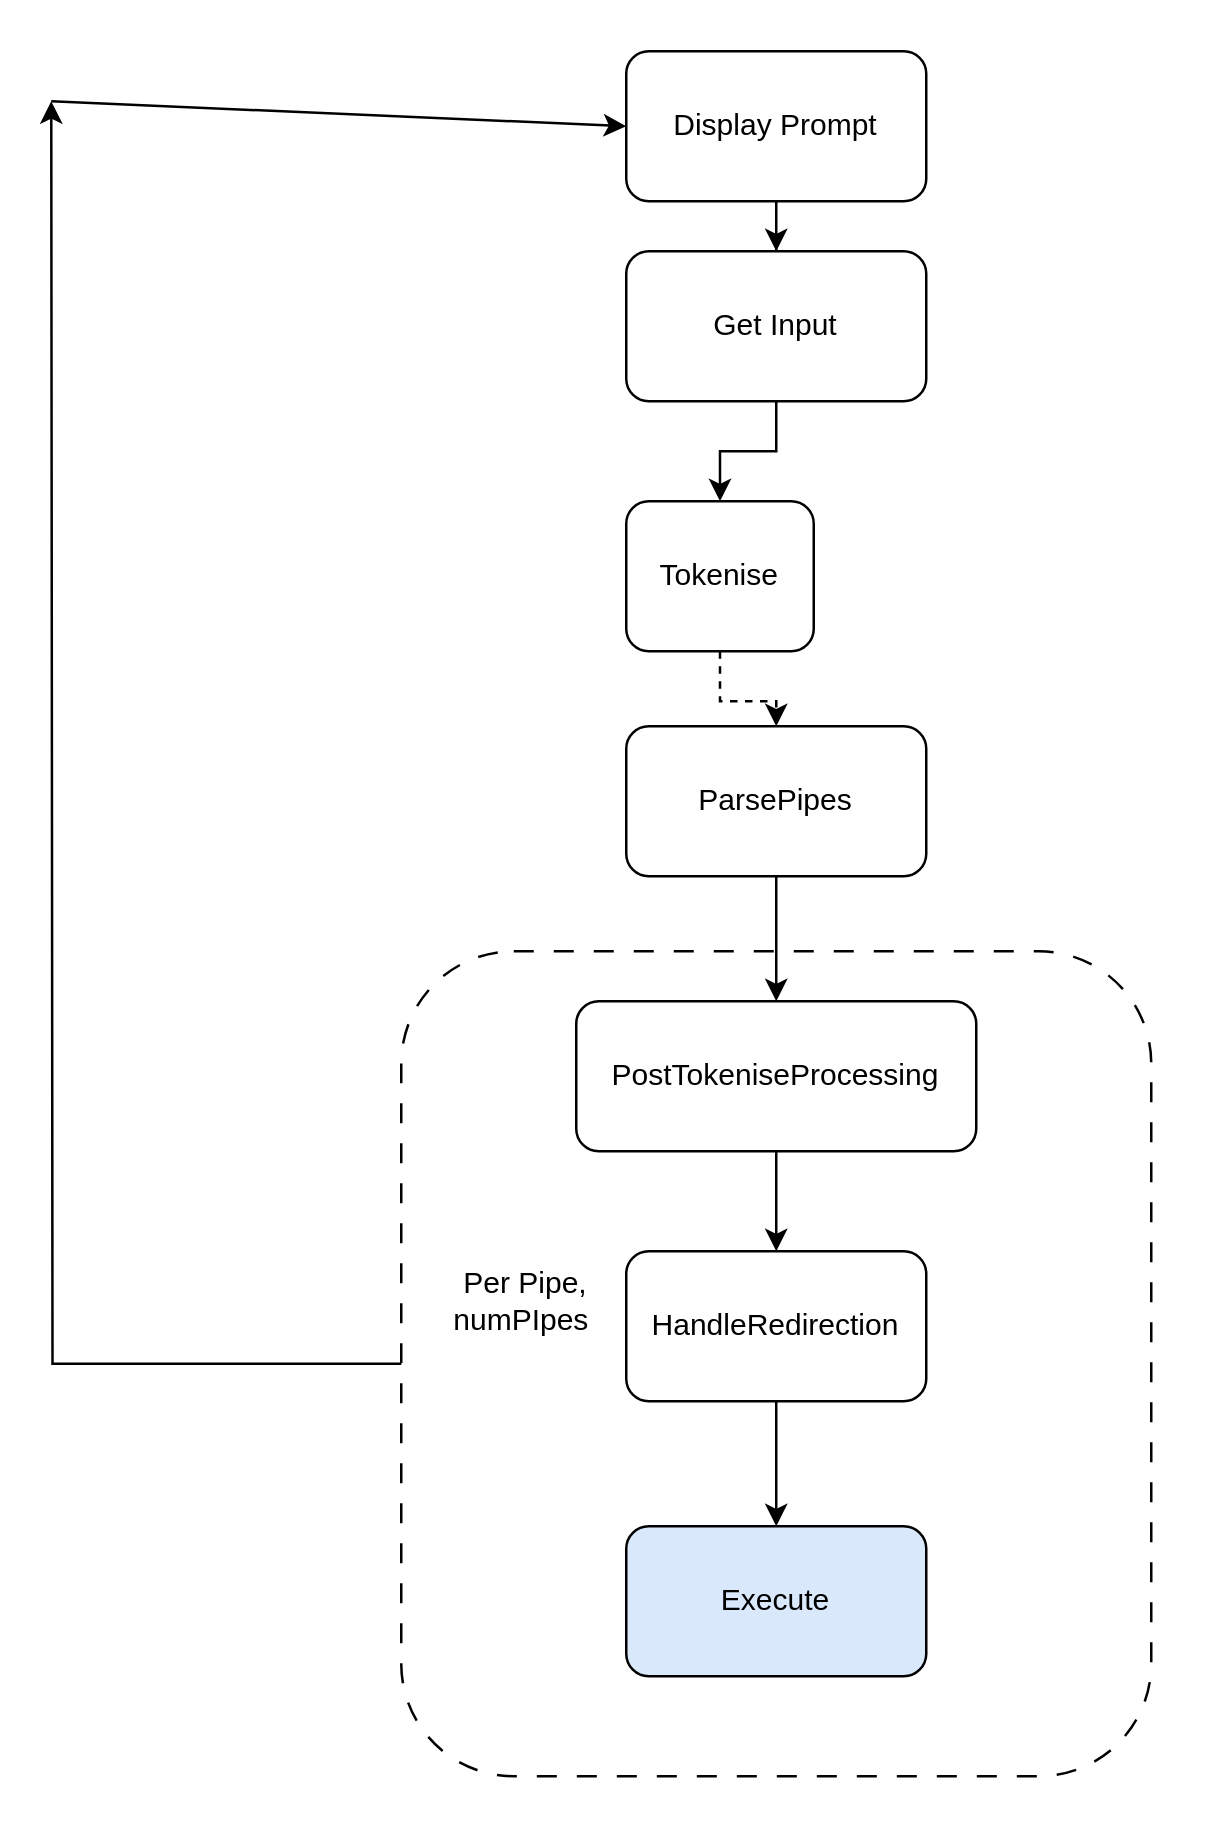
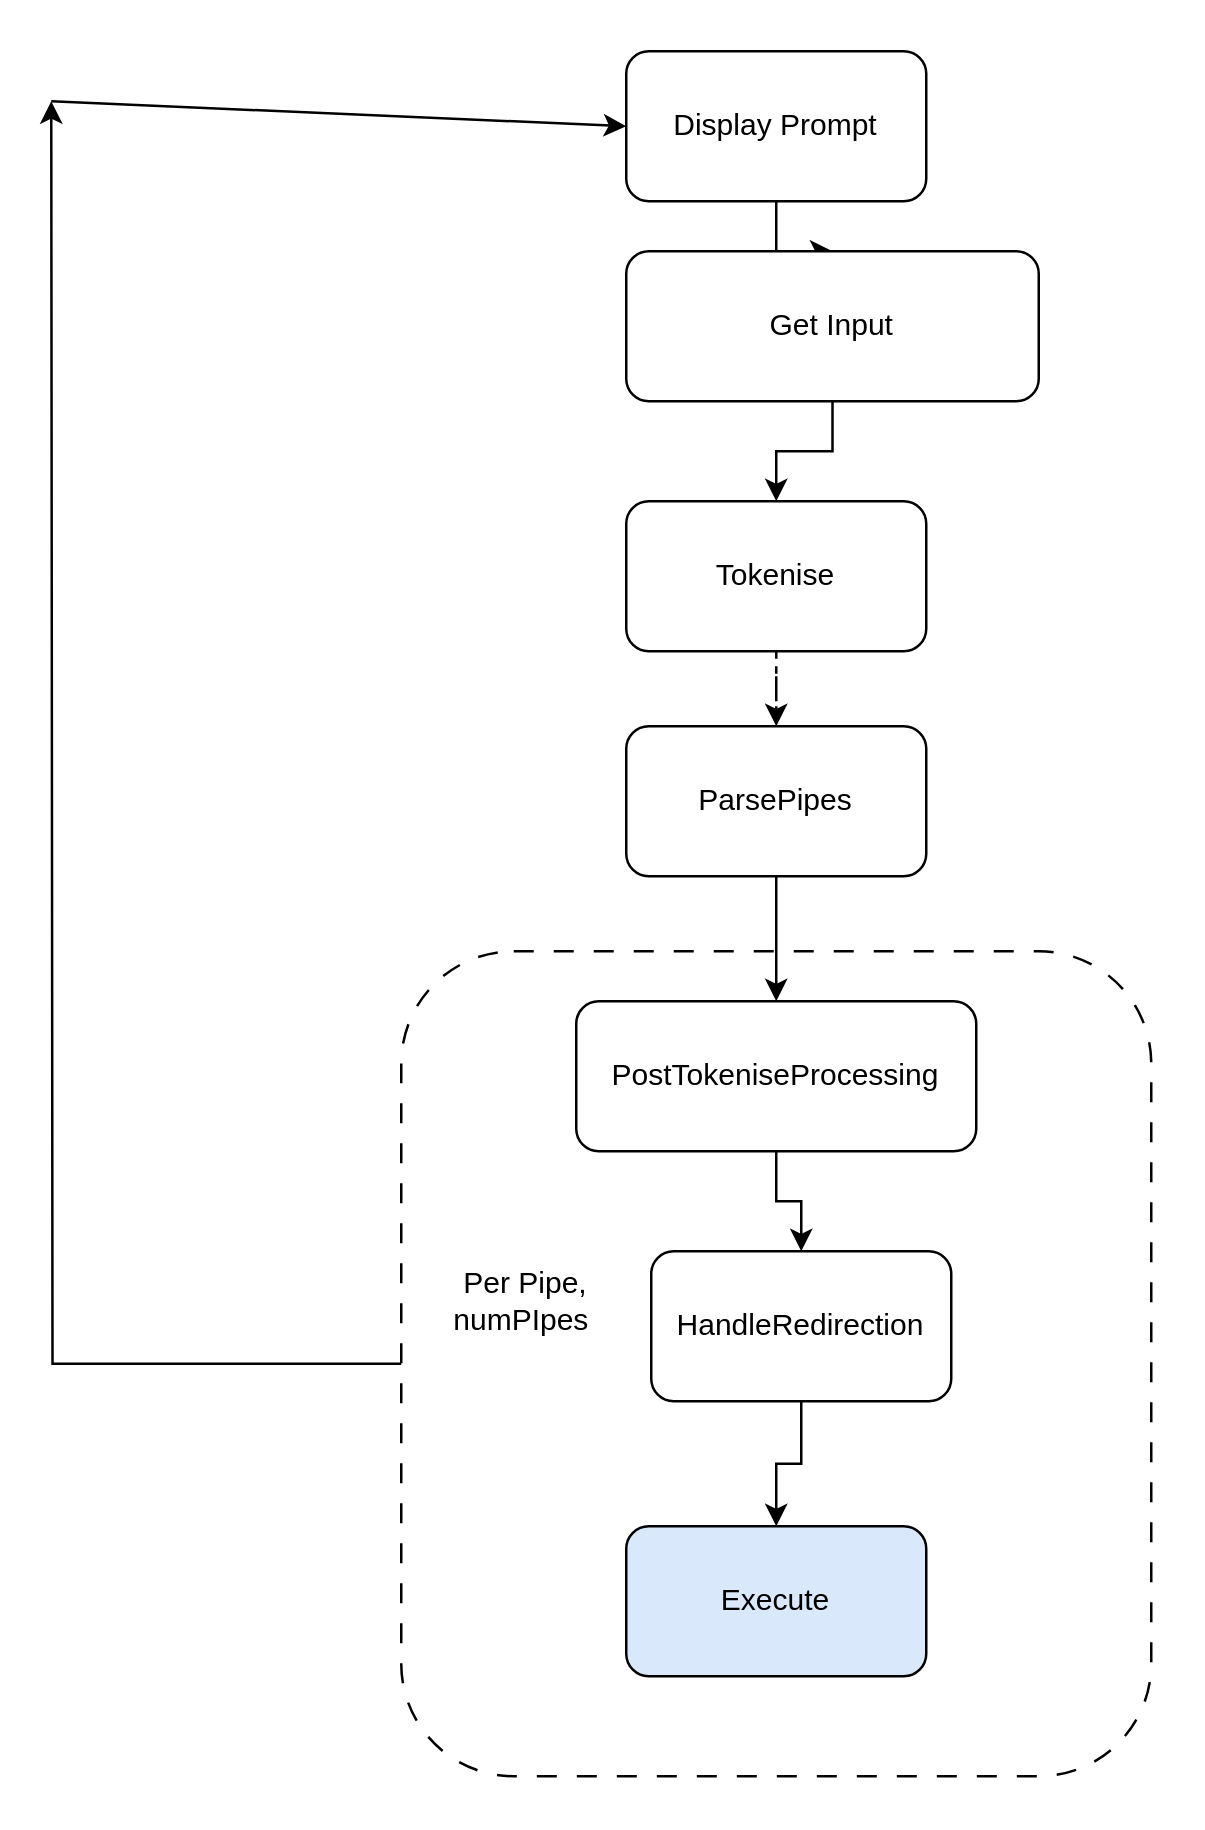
node "Get Input": size 300x150 -> 413x150
node "Tokenise": size 188x150 -> 300x150
node "HandleRedirection": moved (776, 1326) -> (801, 1326)
